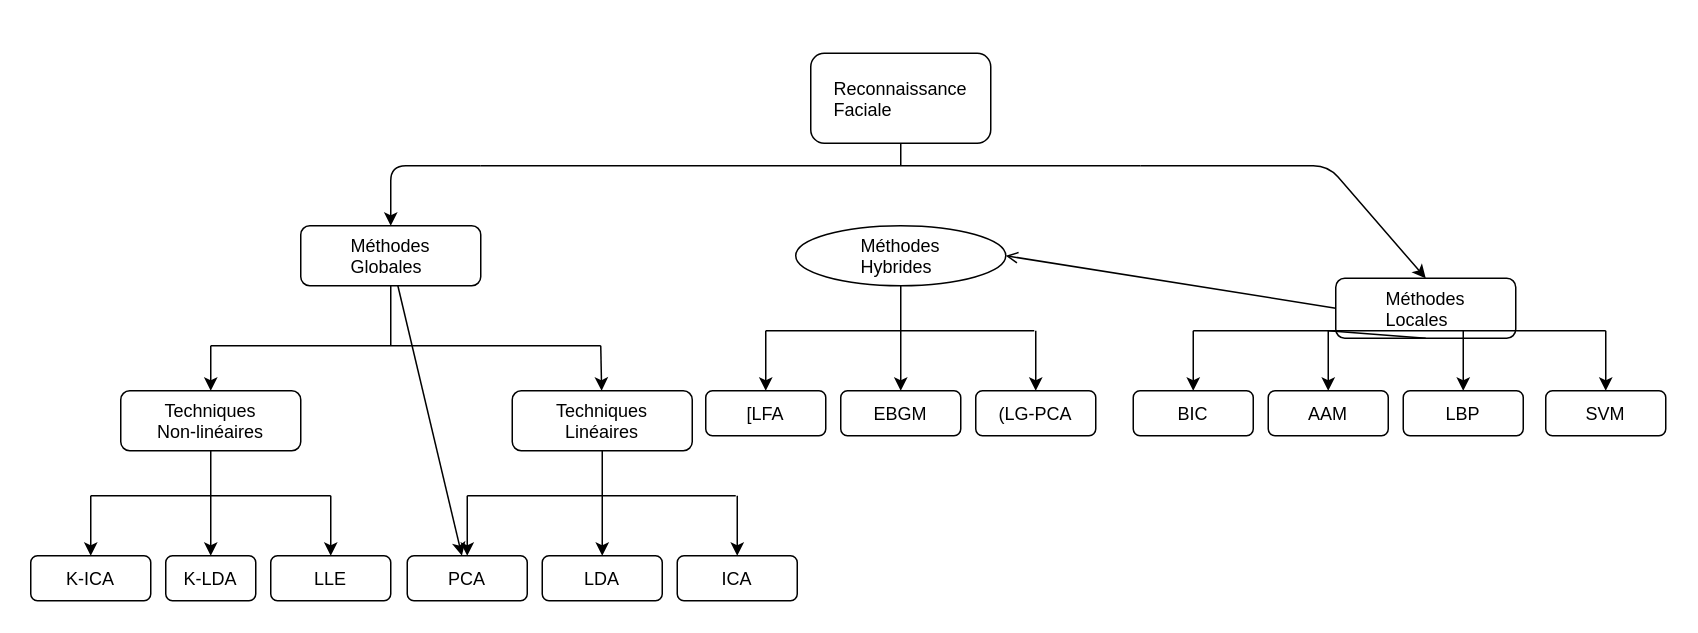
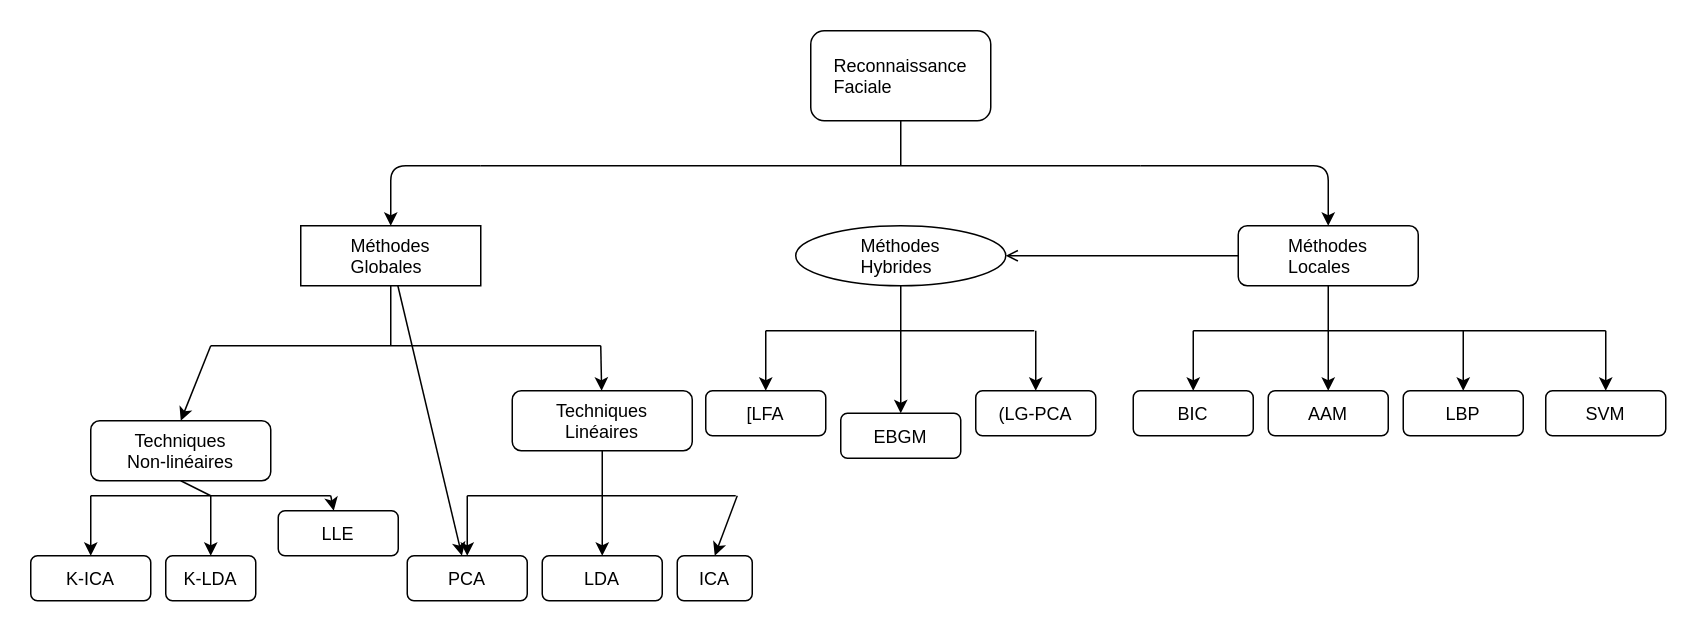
node "Reconnaissance Faciale": moved (901, 98) -> (901, 76)
node "Méthodes Globales": shape rounded rectangle -> rectangle
node "Méthodes Locales": moved (1426, 308) -> (1328, 256)
node "EBGM": moved (901, 413) -> (901, 436)
node "Techniques Non-linéaires": moved (211, 421) -> (181, 451)
node "LLE": moved (331, 578) -> (338, 533)
node "ICA": size 120x45 -> 75x45
